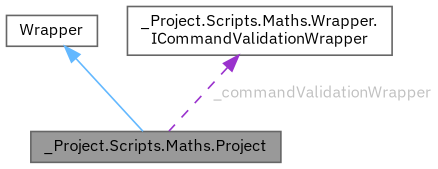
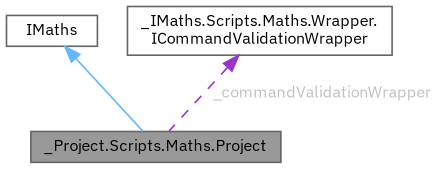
node "Wrapper": label "Wrapper" -> "IMaths"
node "_Project.Scripts.Maths.Wrapper. ICommandValidationWrapper": label "_Project.Scripts.Maths.Wrapper. ICommandValidationWrapper" -> "_IMaths.Scripts.Maths.Wrapper. ICommandValidationWrapper"
